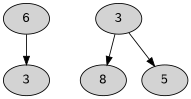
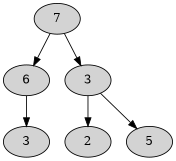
node "7": added
node "8": label "8" -> "2"
